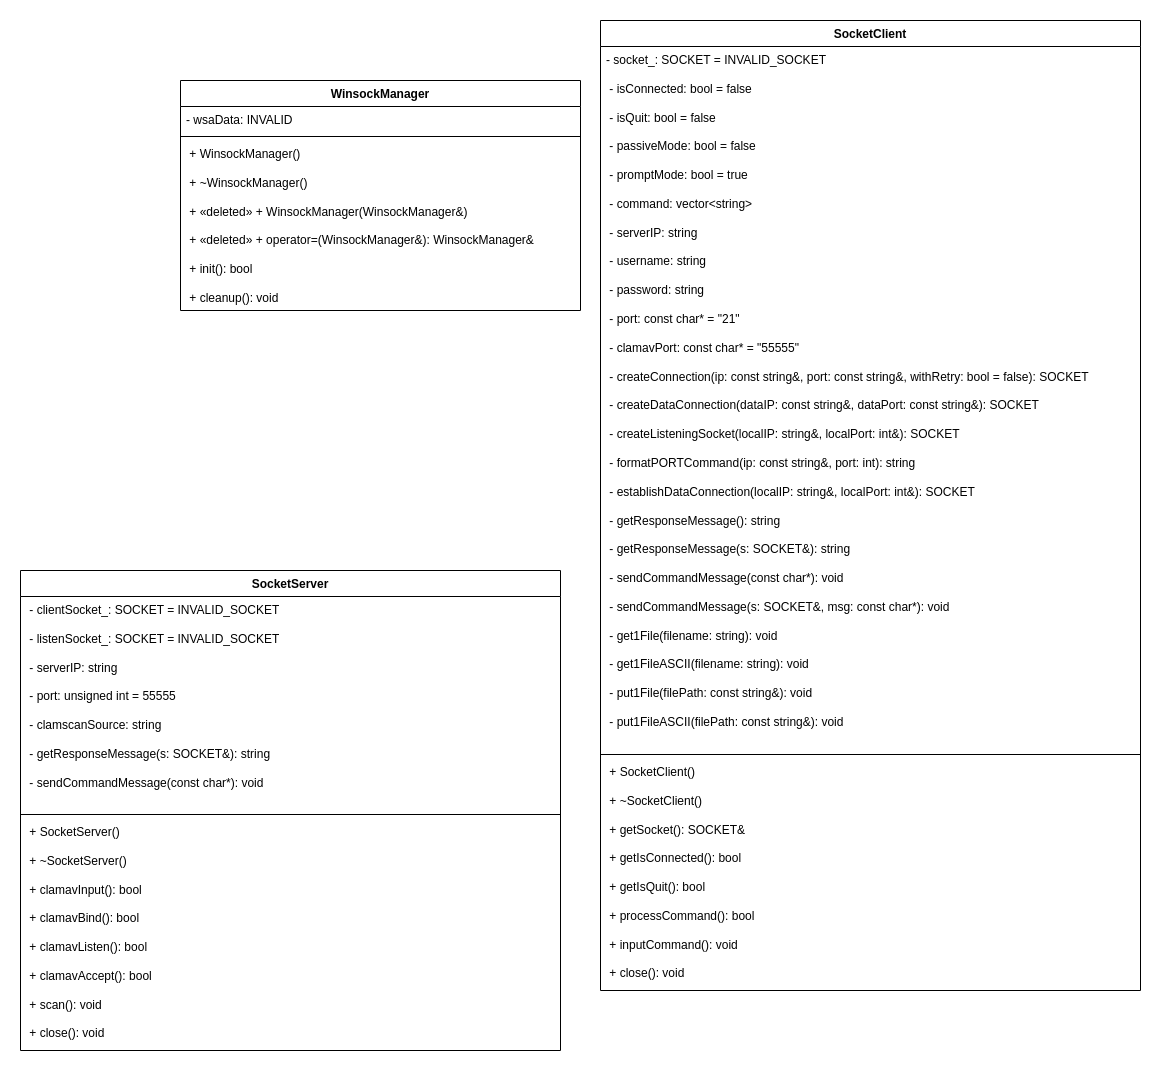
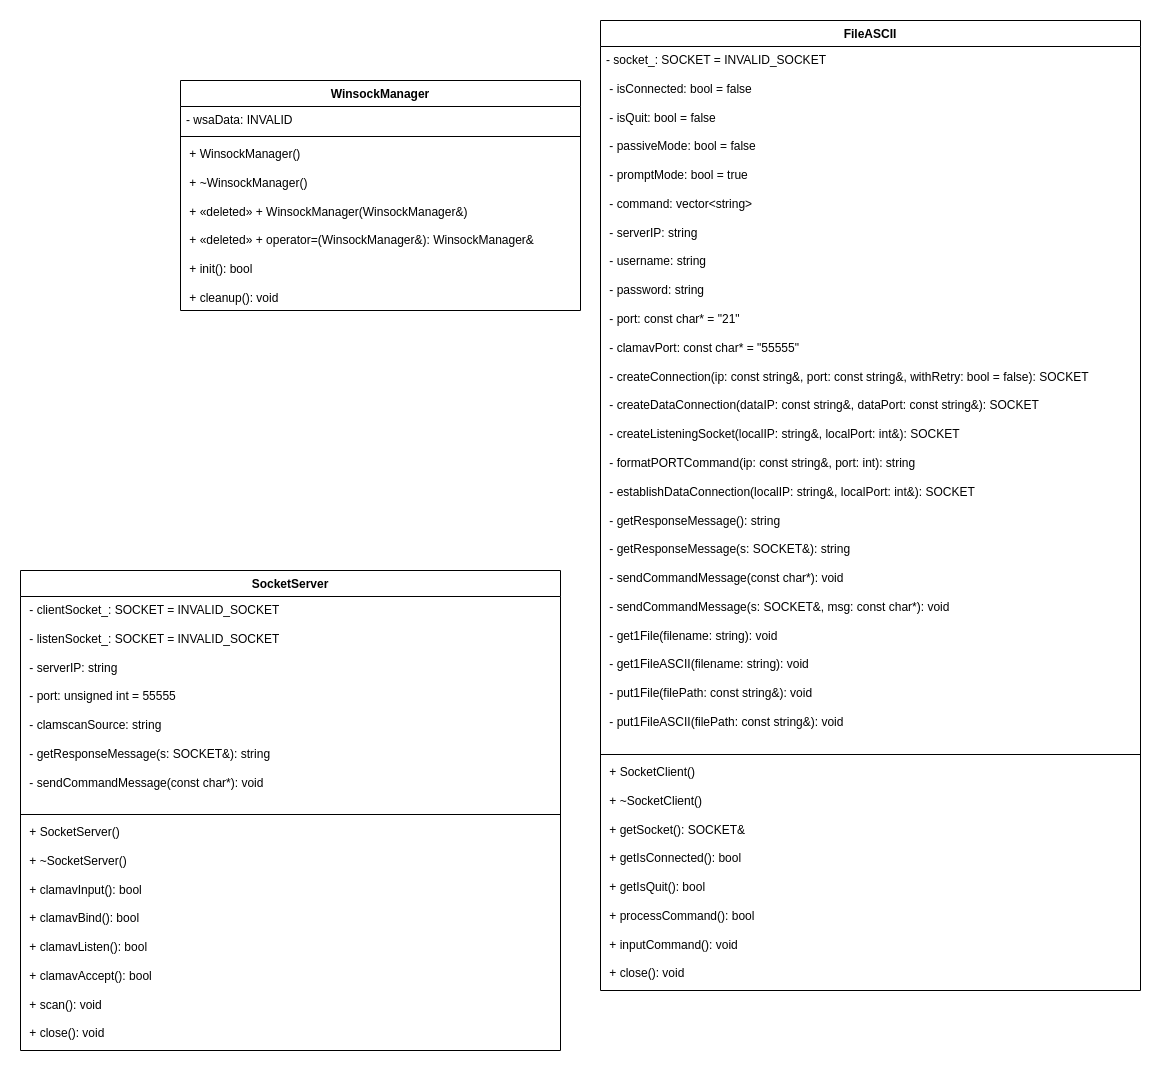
node "SocketClient": label "SocketClient" -> "FileASCII"
